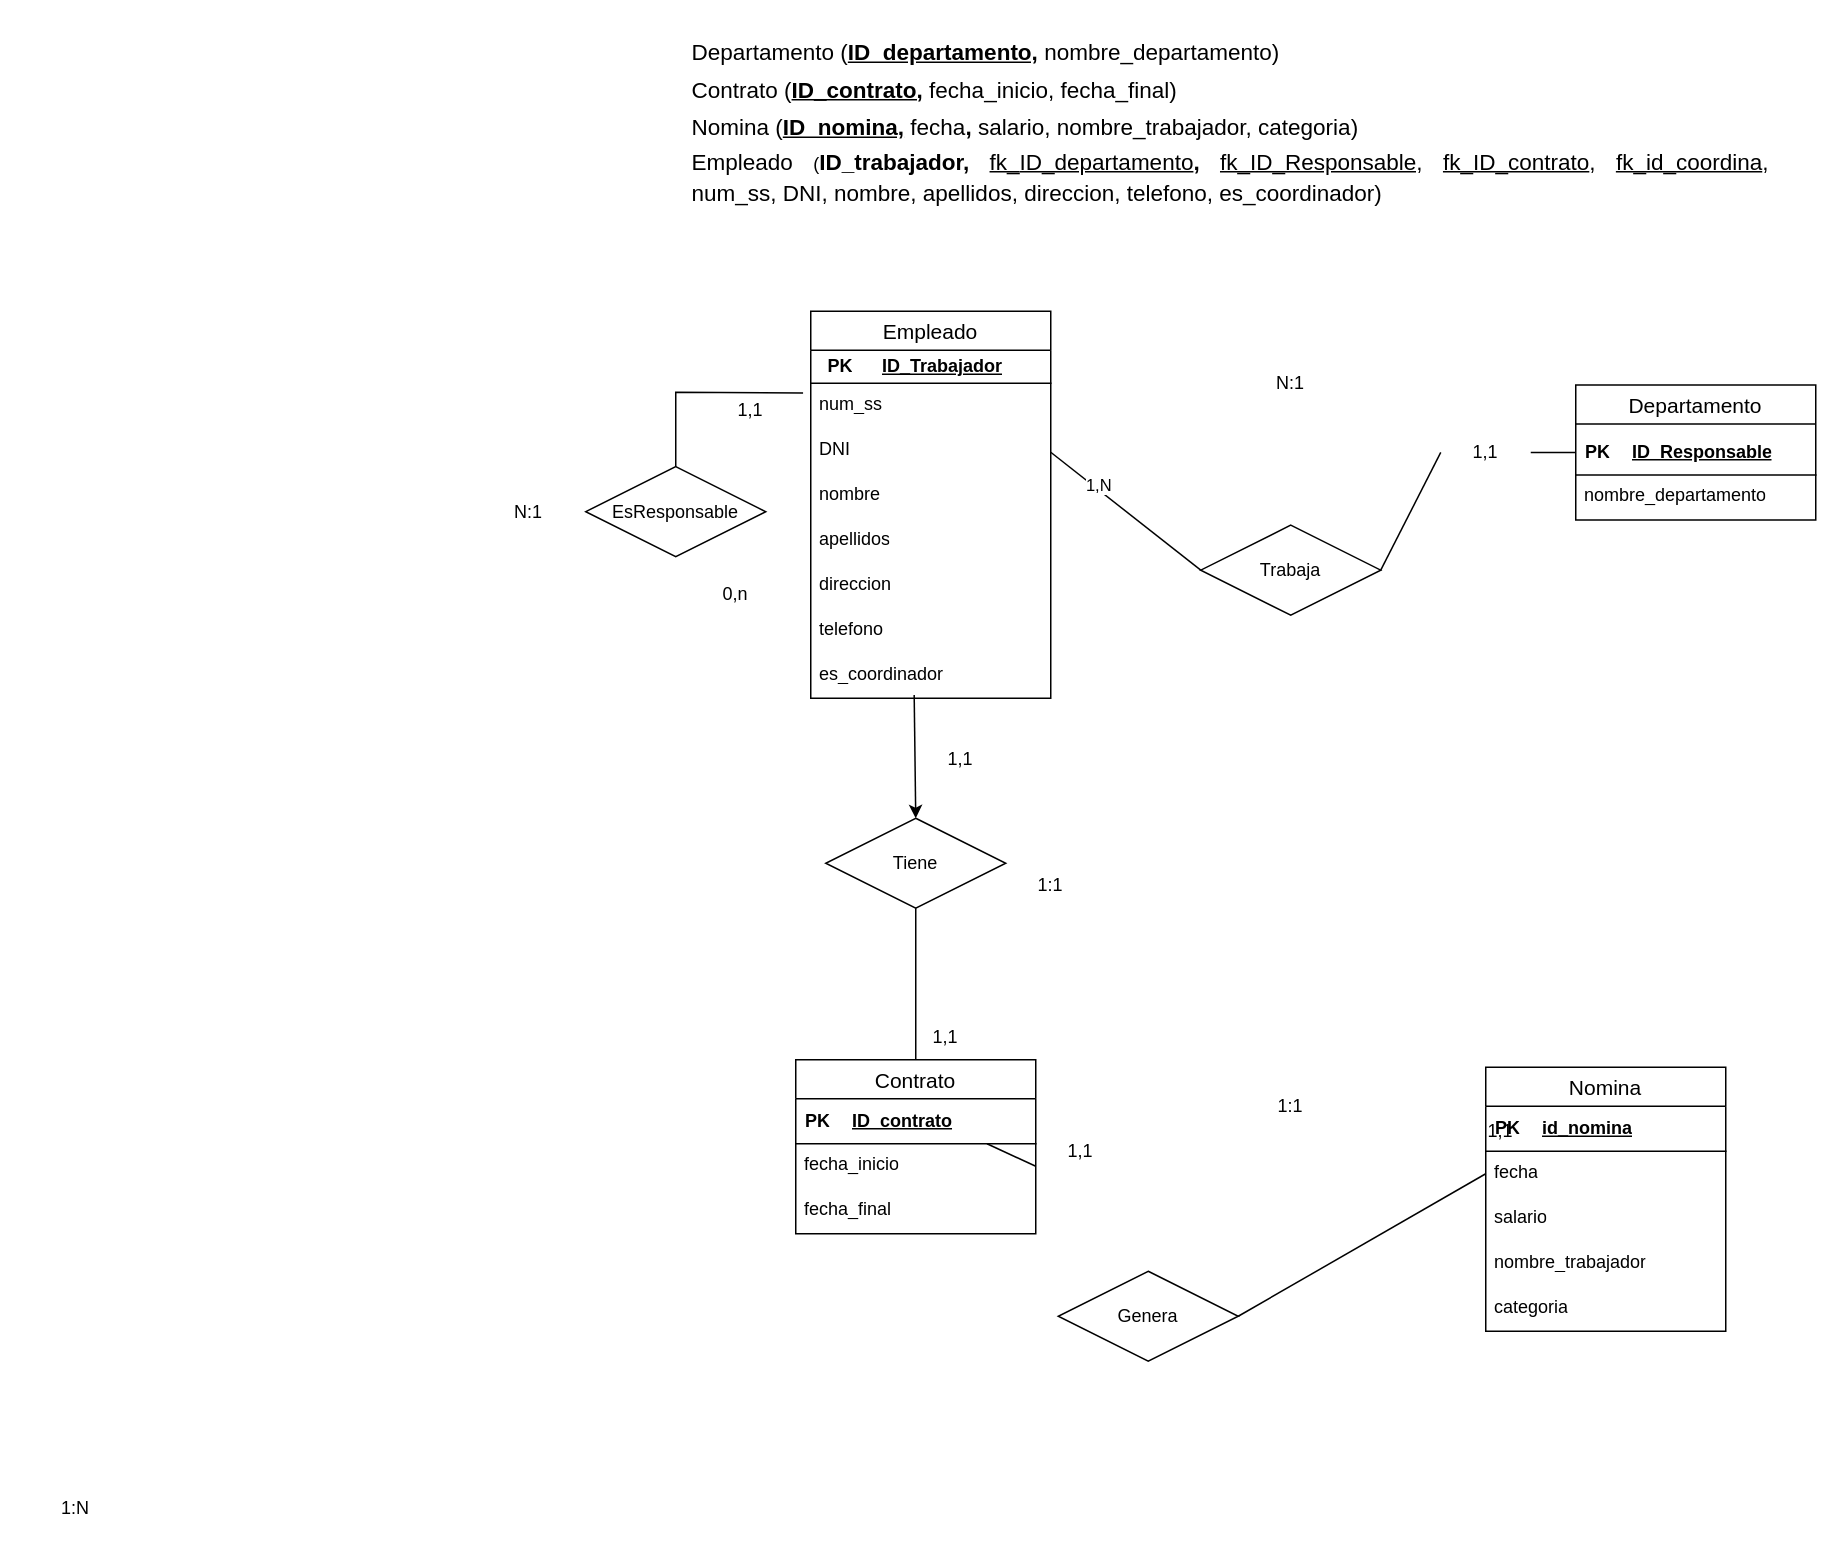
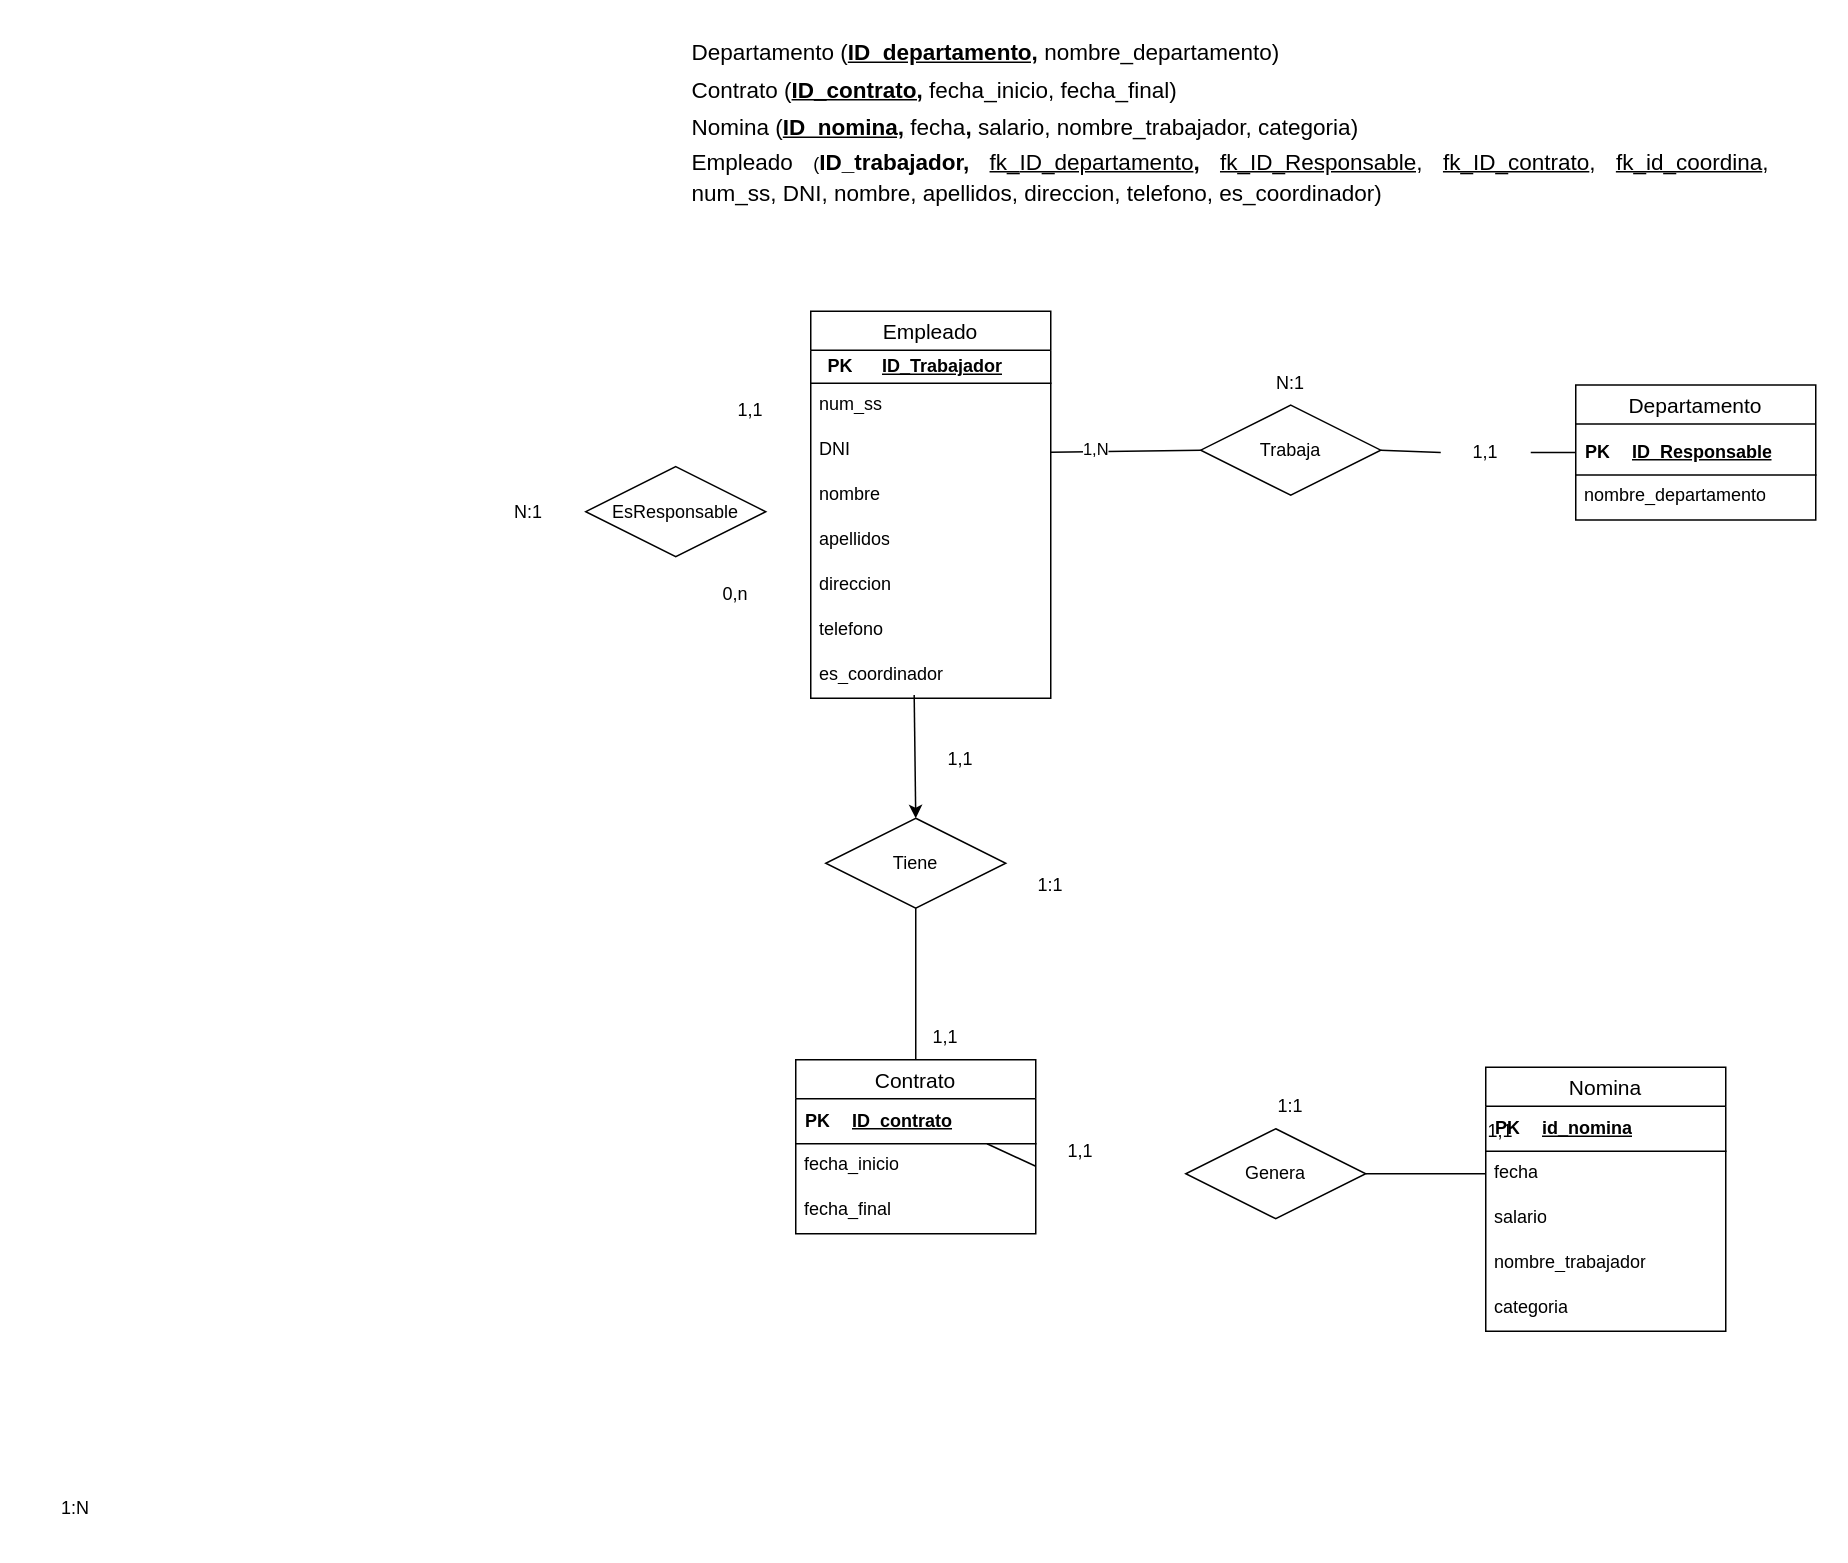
edge "num_ss" -- "EsResponsable": removed
node "Trabaja": moved (1291, 570) -> (1291, 450)
node "Genera": moved (1148, 1316) -> (1276, 1174)
